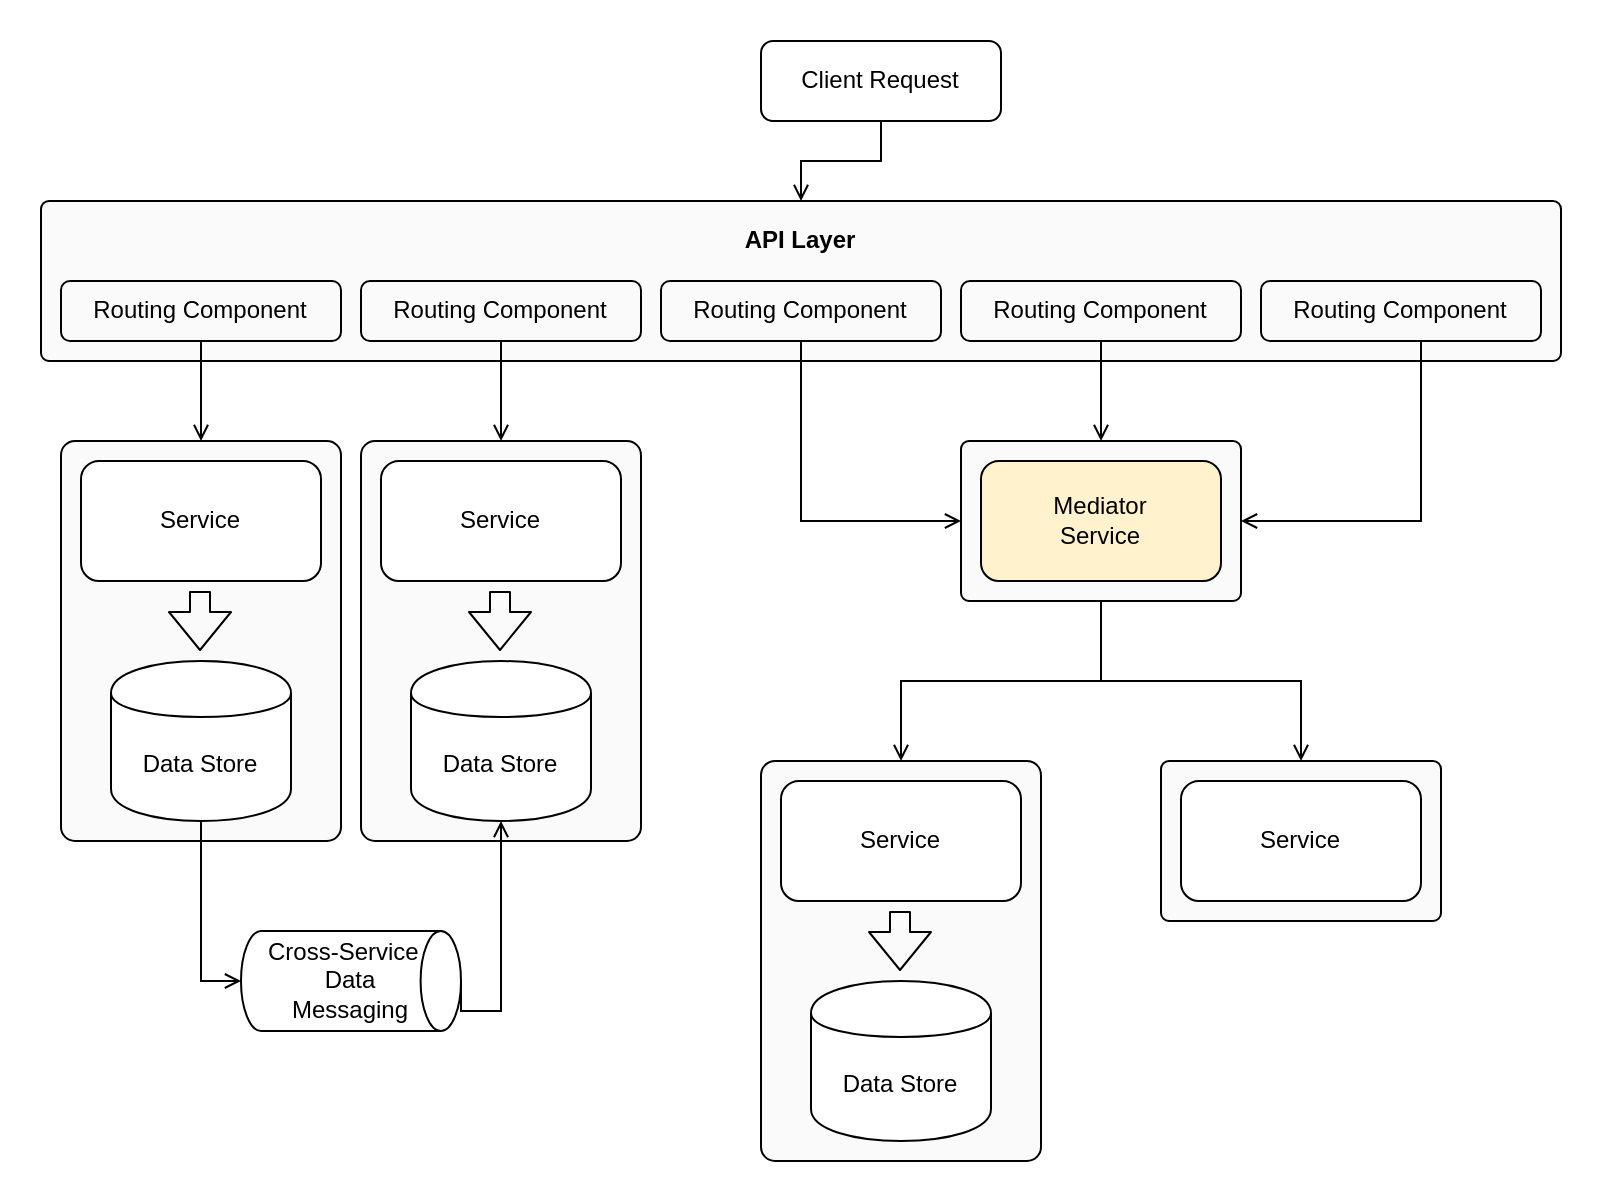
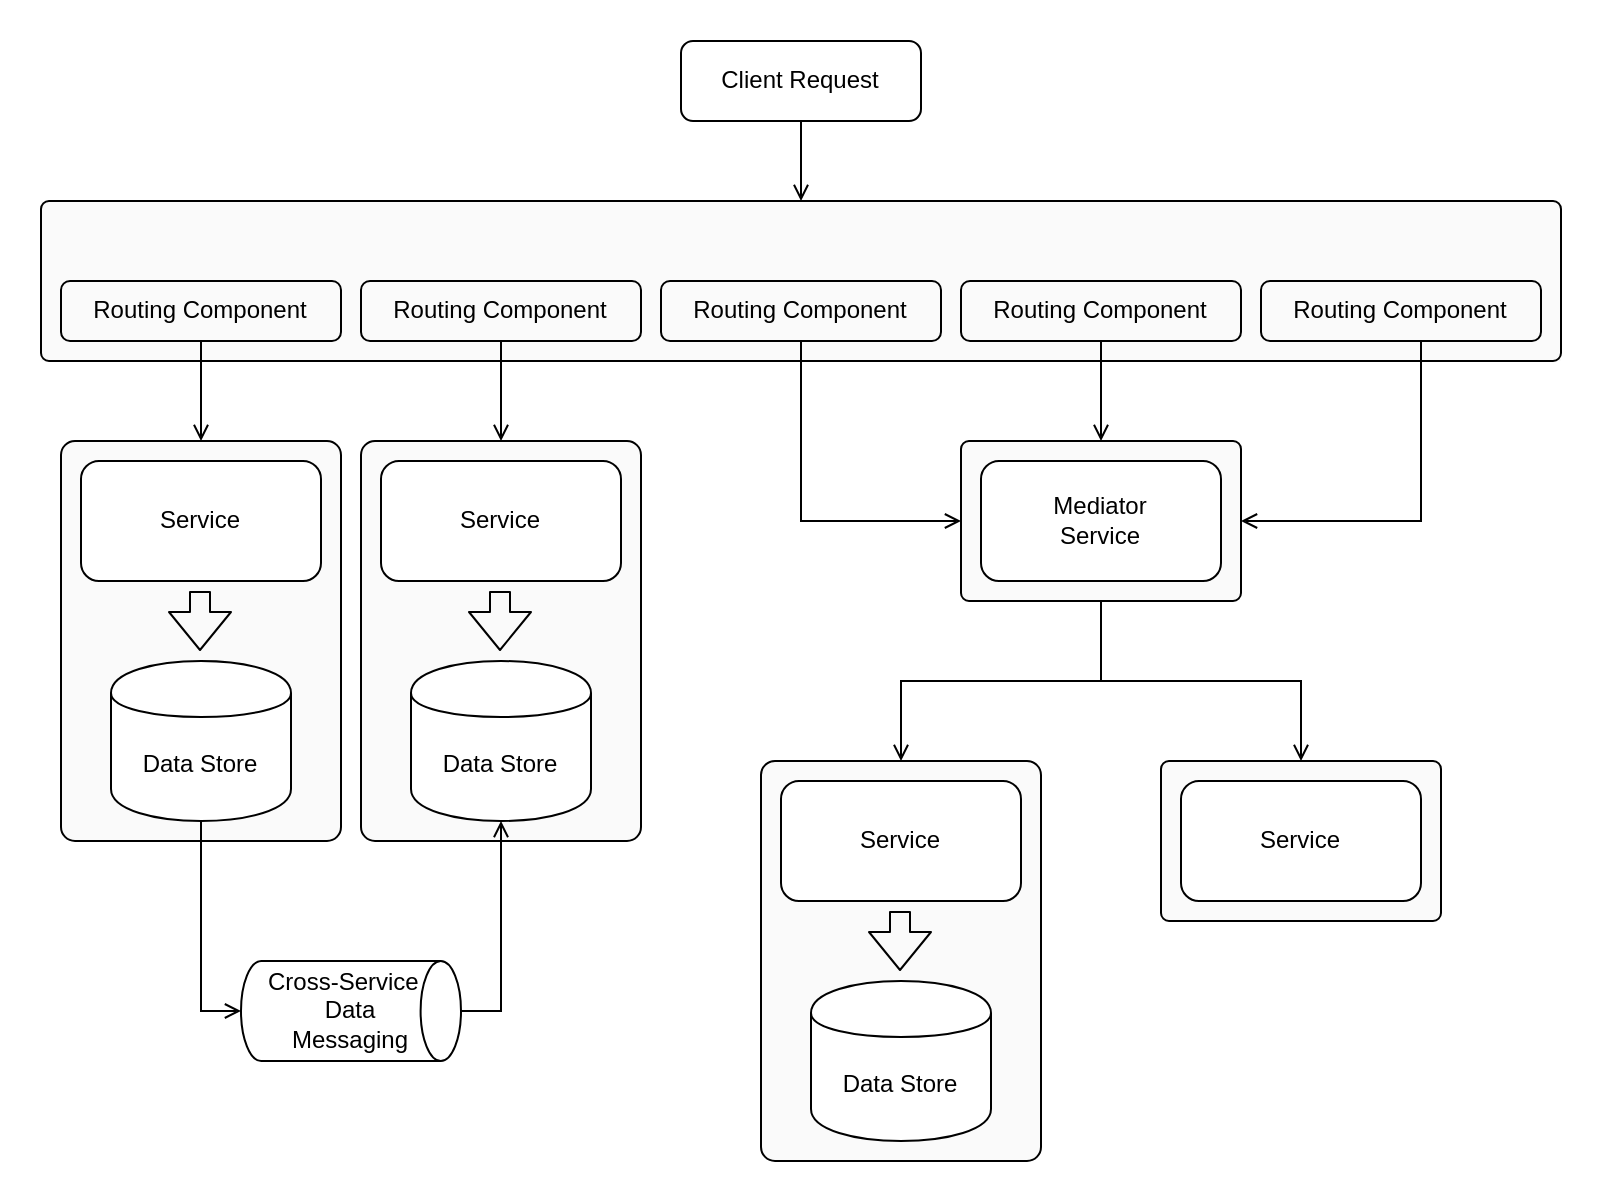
node "Client Request": moved (881, 81) -> (801, 81)
node "API Layer": removed
node "Mediator Service": fillcolor #fff2cc -> #ffffff
node "Cross-Service Data Messaging": moved (351, 981) -> (351, 1011)
